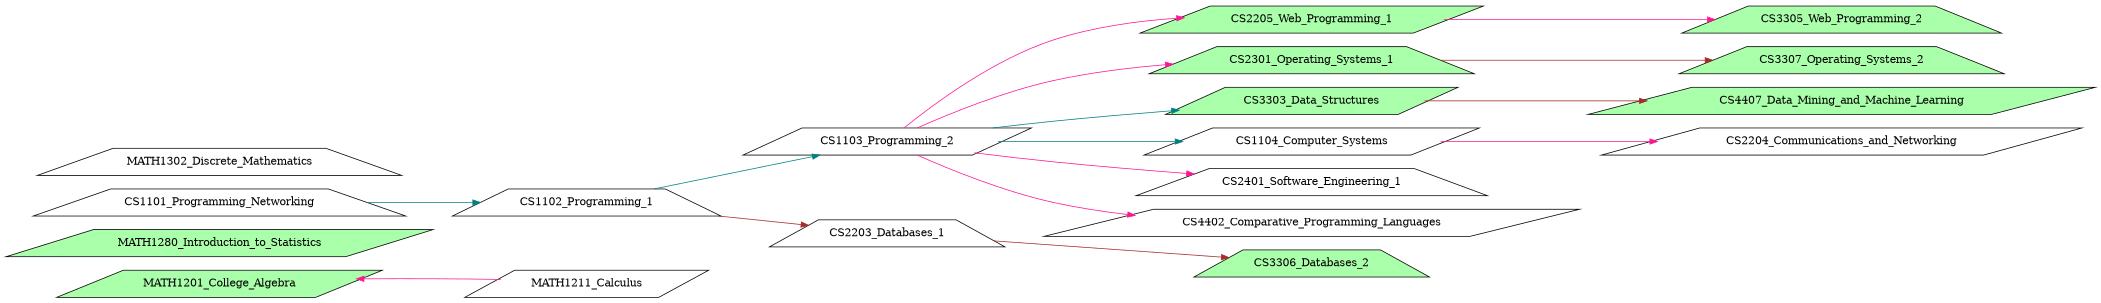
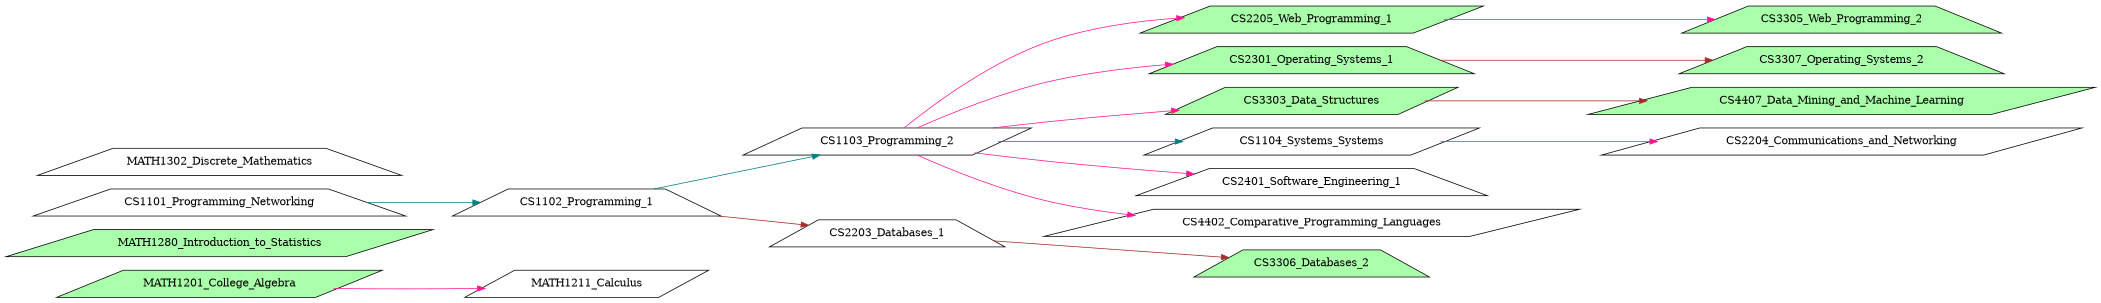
edge "CS1103_Programming_2" -> "CS3303_Data_Structures": color teal -> deeppink
node "CS1104_Computer_Systems": label "CS1104_Computer_Systems" -> "CS1104_Systems_Systems"
edge "MATH1211_Calculus" -> "MATH1201_College_Algebra": reversed
